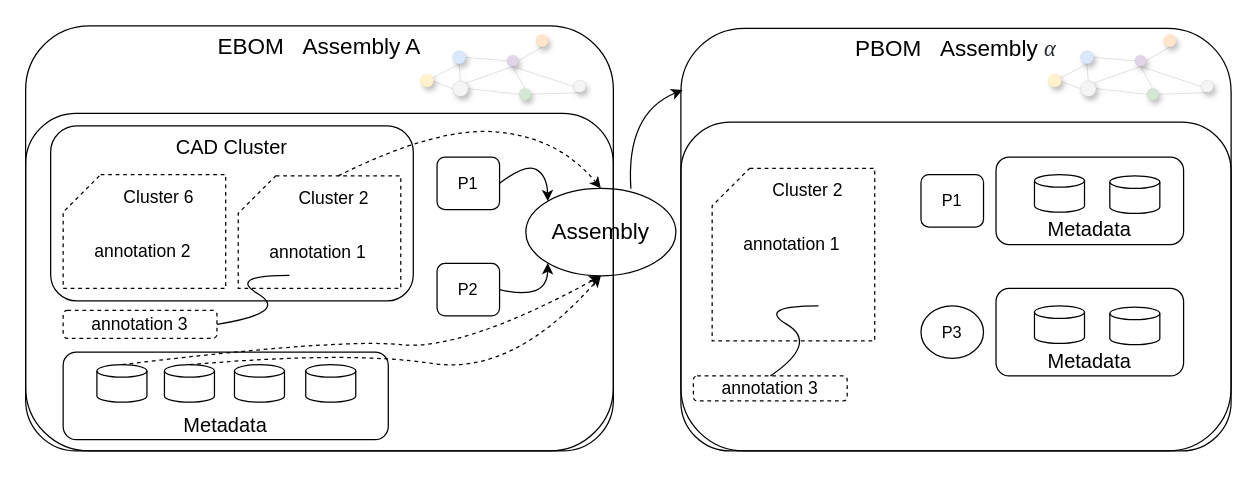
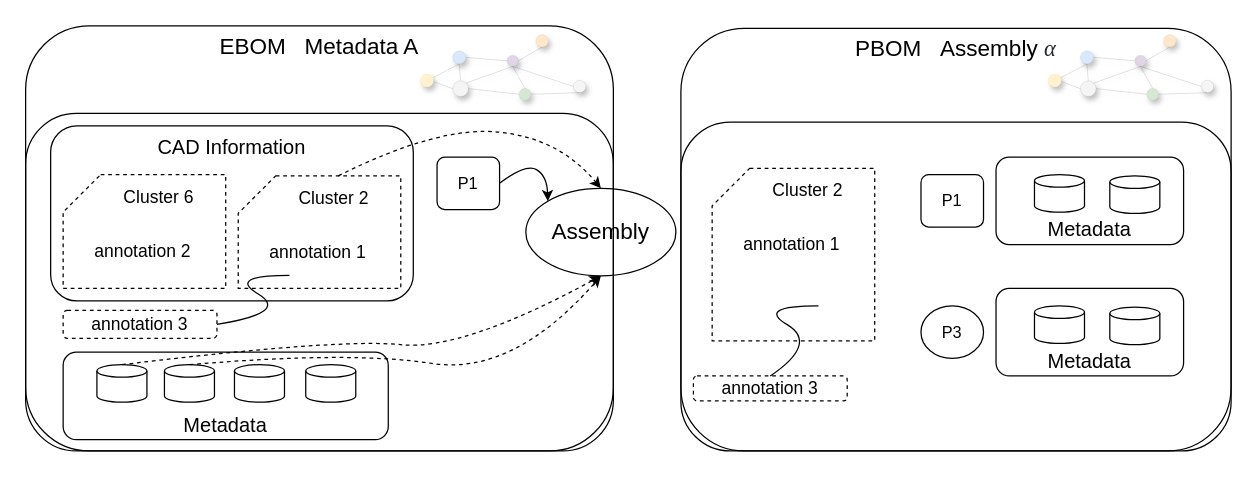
node "EBOM Assembly A": label "EBOM Assembly A" -> "EBOM Metadata A"
edge "Assembly" -> "PBOM Assembly α": removed
node "CAD Cluster": label "CAD Cluster" -> "CAD Information"
node "P2": removed
edge "P2" -> "Assembly": removed
